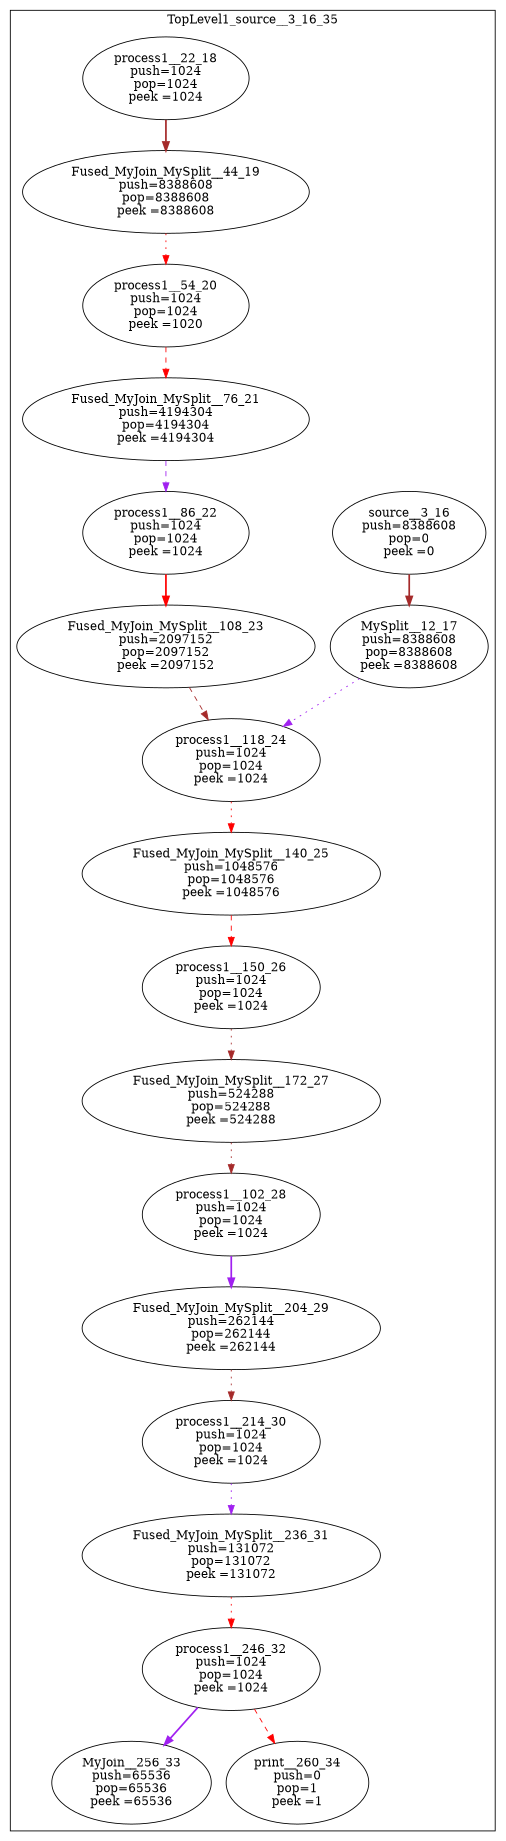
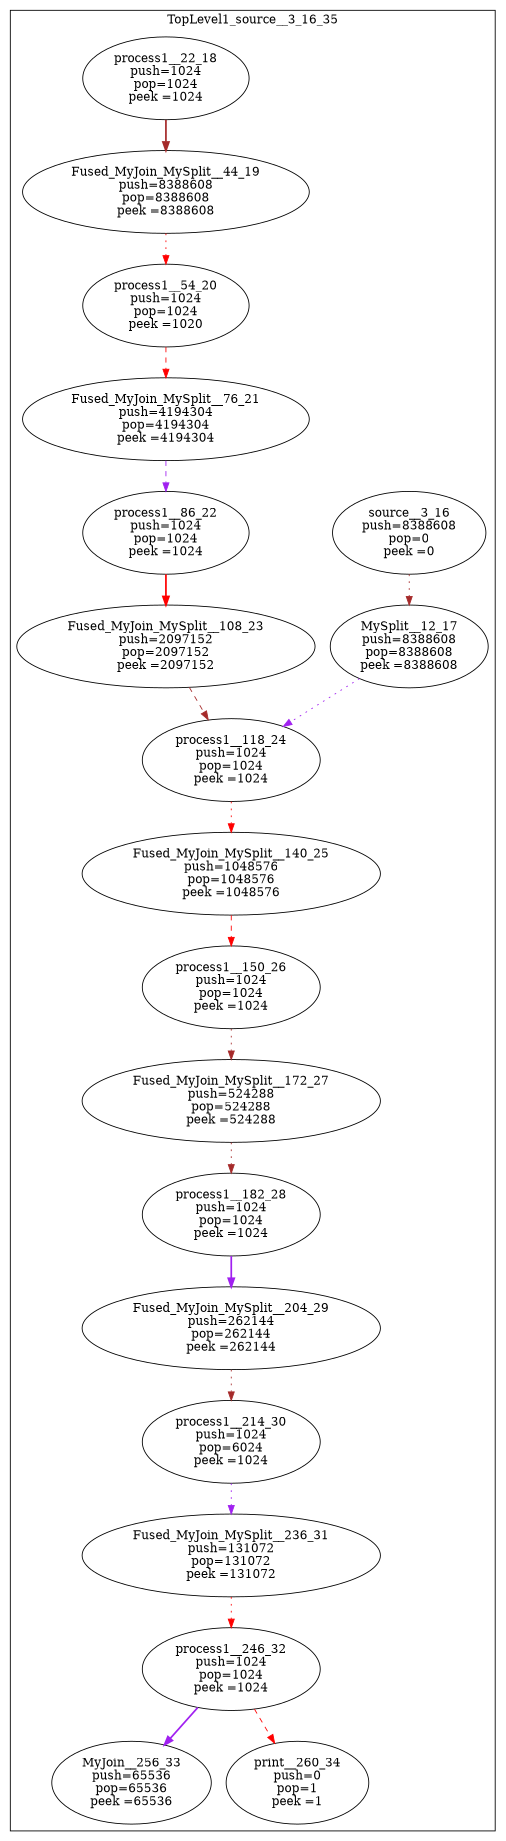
edge "source__3_16 push=8388608 pop=0 peek =0" -> "MySplit__12_17 push=8388608 pop=8388608 peek =8388608": style bold -> dotted
node "process1__102_28 push=1024 pop=1024 peek =1024": label "process1__102_28 push=1024 pop=1024 peek =1024" -> "process1__182_28 push=1024 pop=1024 peek =1024"
node "process1__214_30 push=1024 pop=1024 peek =1024": label "process1__214_30 push=1024 pop=1024 peek =1024" -> "process1__214_30 push=1024 pop=6024 peek =1024"
